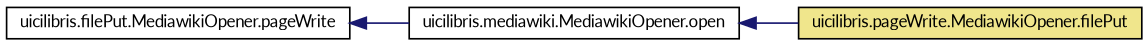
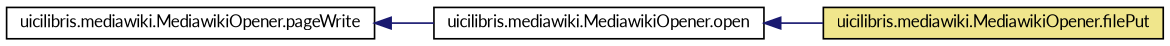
node "uicilibris.filePut.MediawikiOpener.pageWrite": label "uicilibris.filePut.MediawikiOpener.pageWrite" -> "uicilibris.mediawiki.MediawikiOpener.pageWrite"
node "uicilibris.pageWrite.MediawikiOpener.filePut": label "uicilibris.pageWrite.MediawikiOpener.filePut" -> "uicilibris.mediawiki.MediawikiOpener.filePut"
